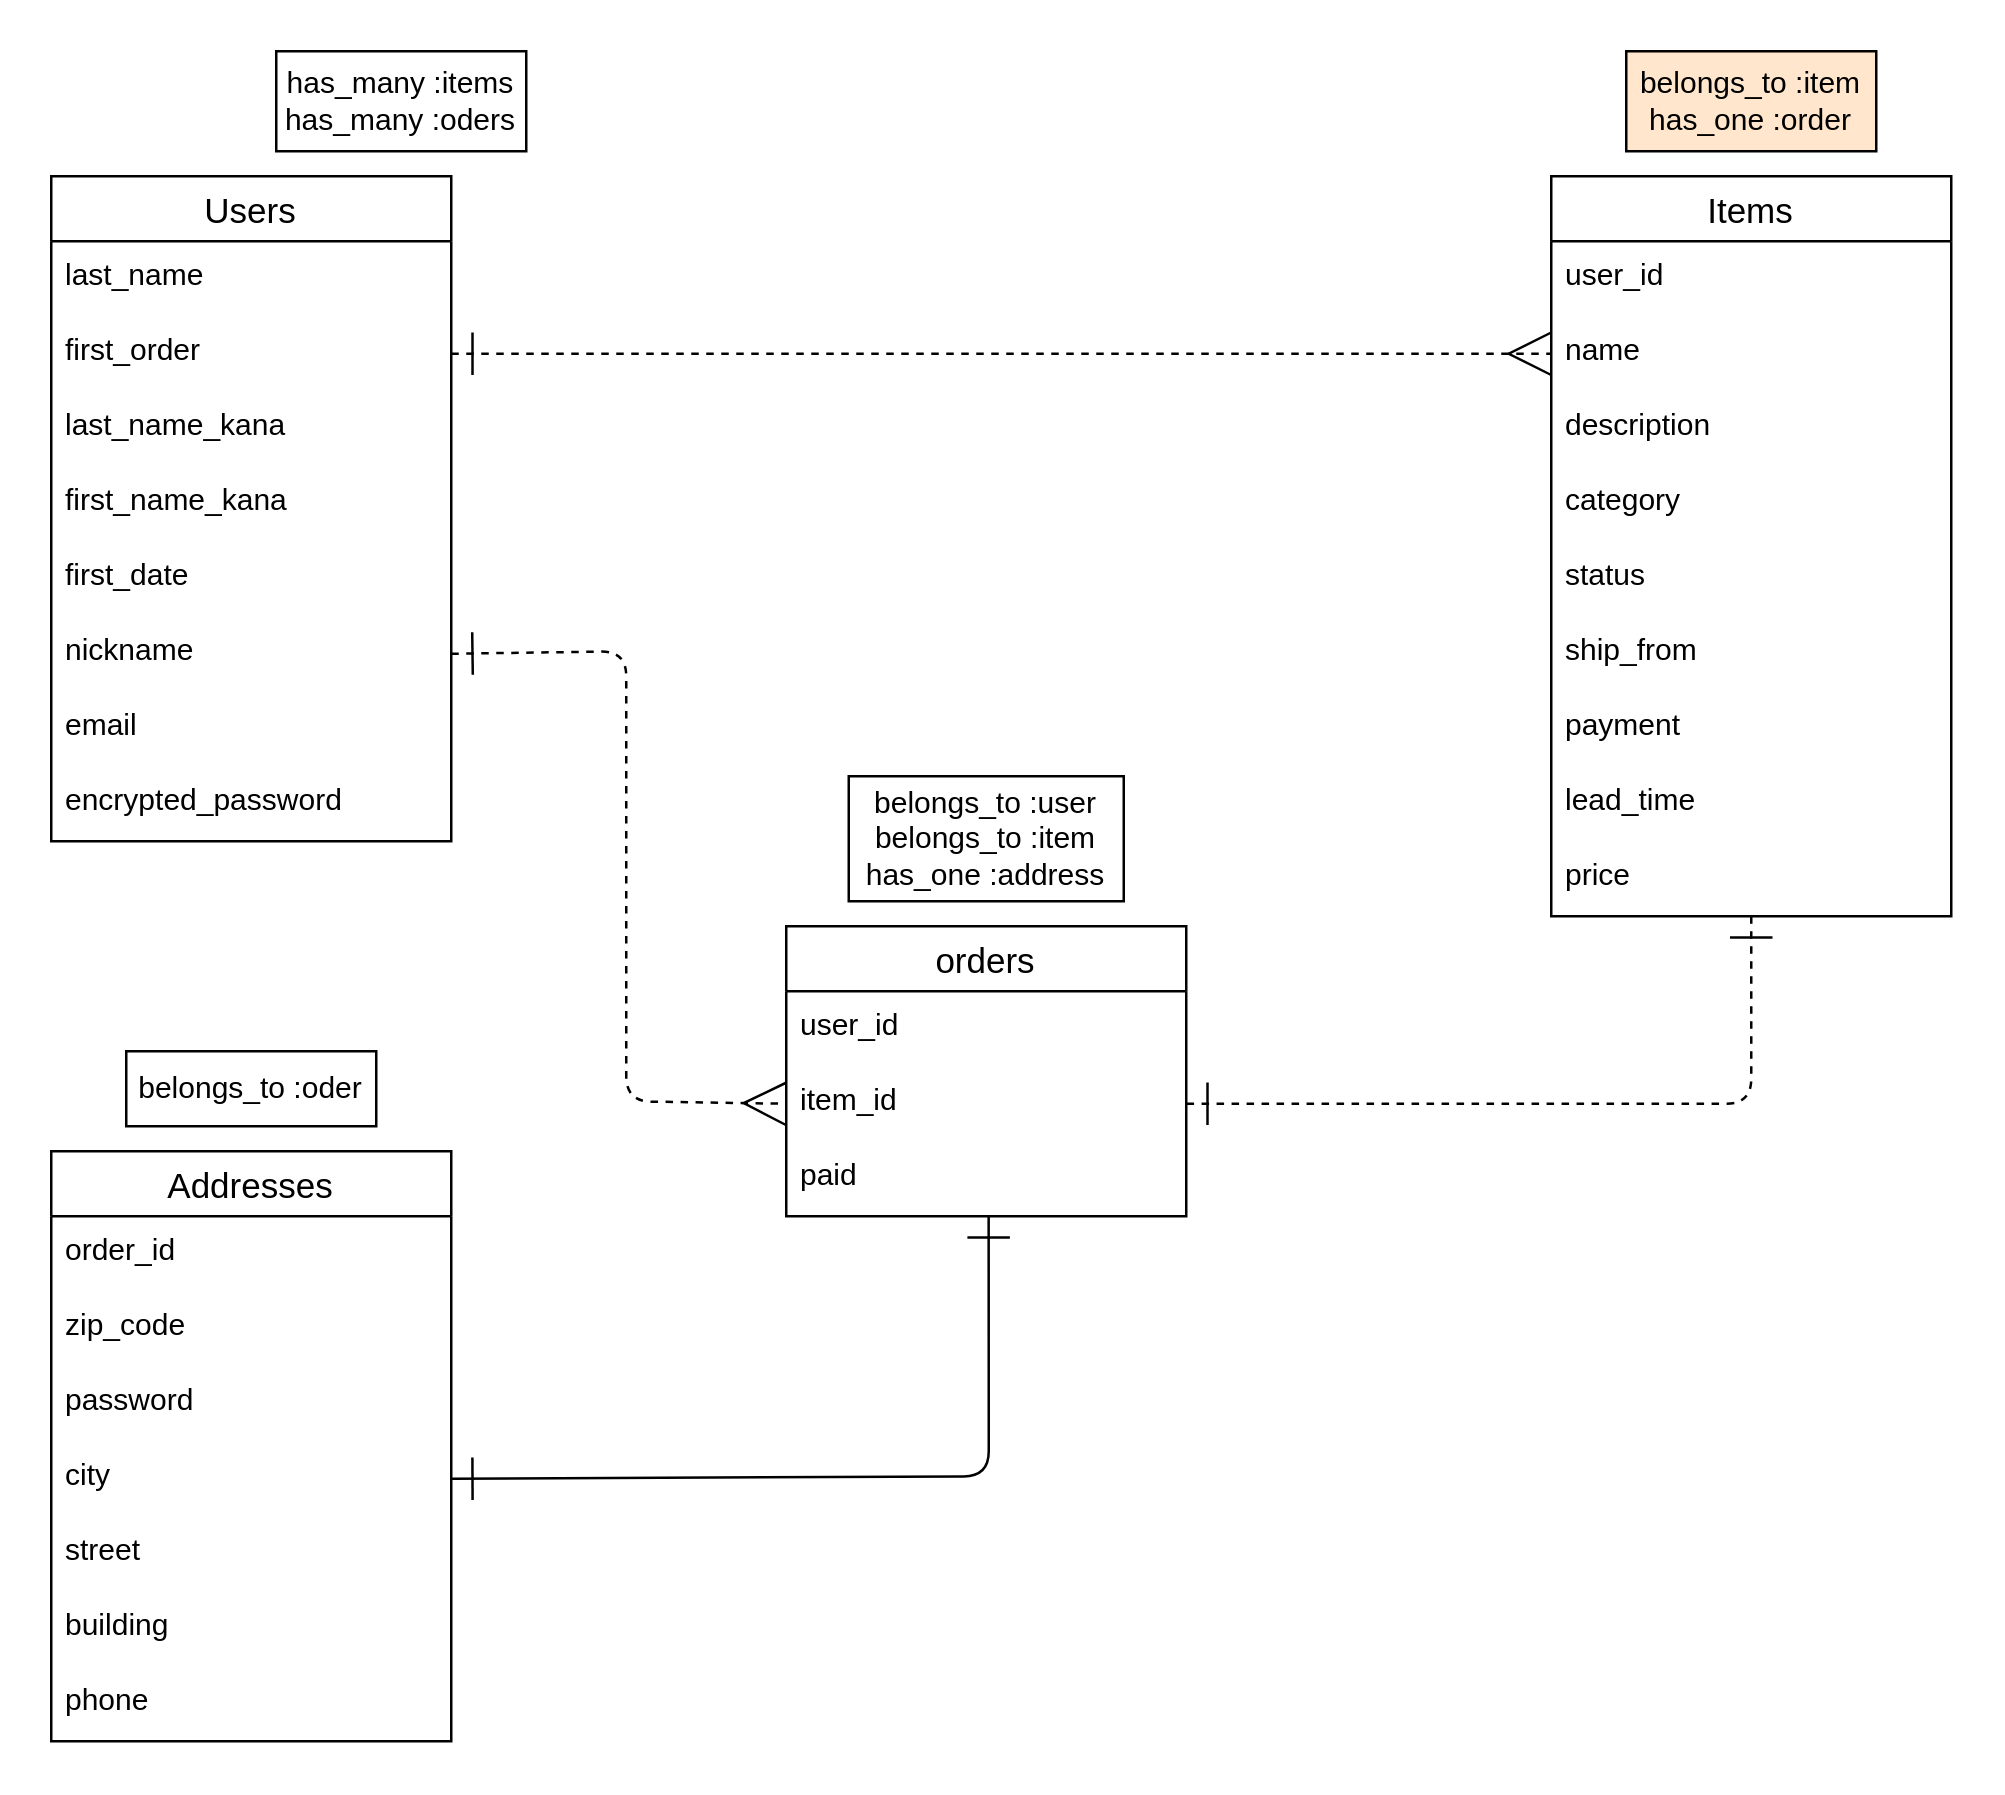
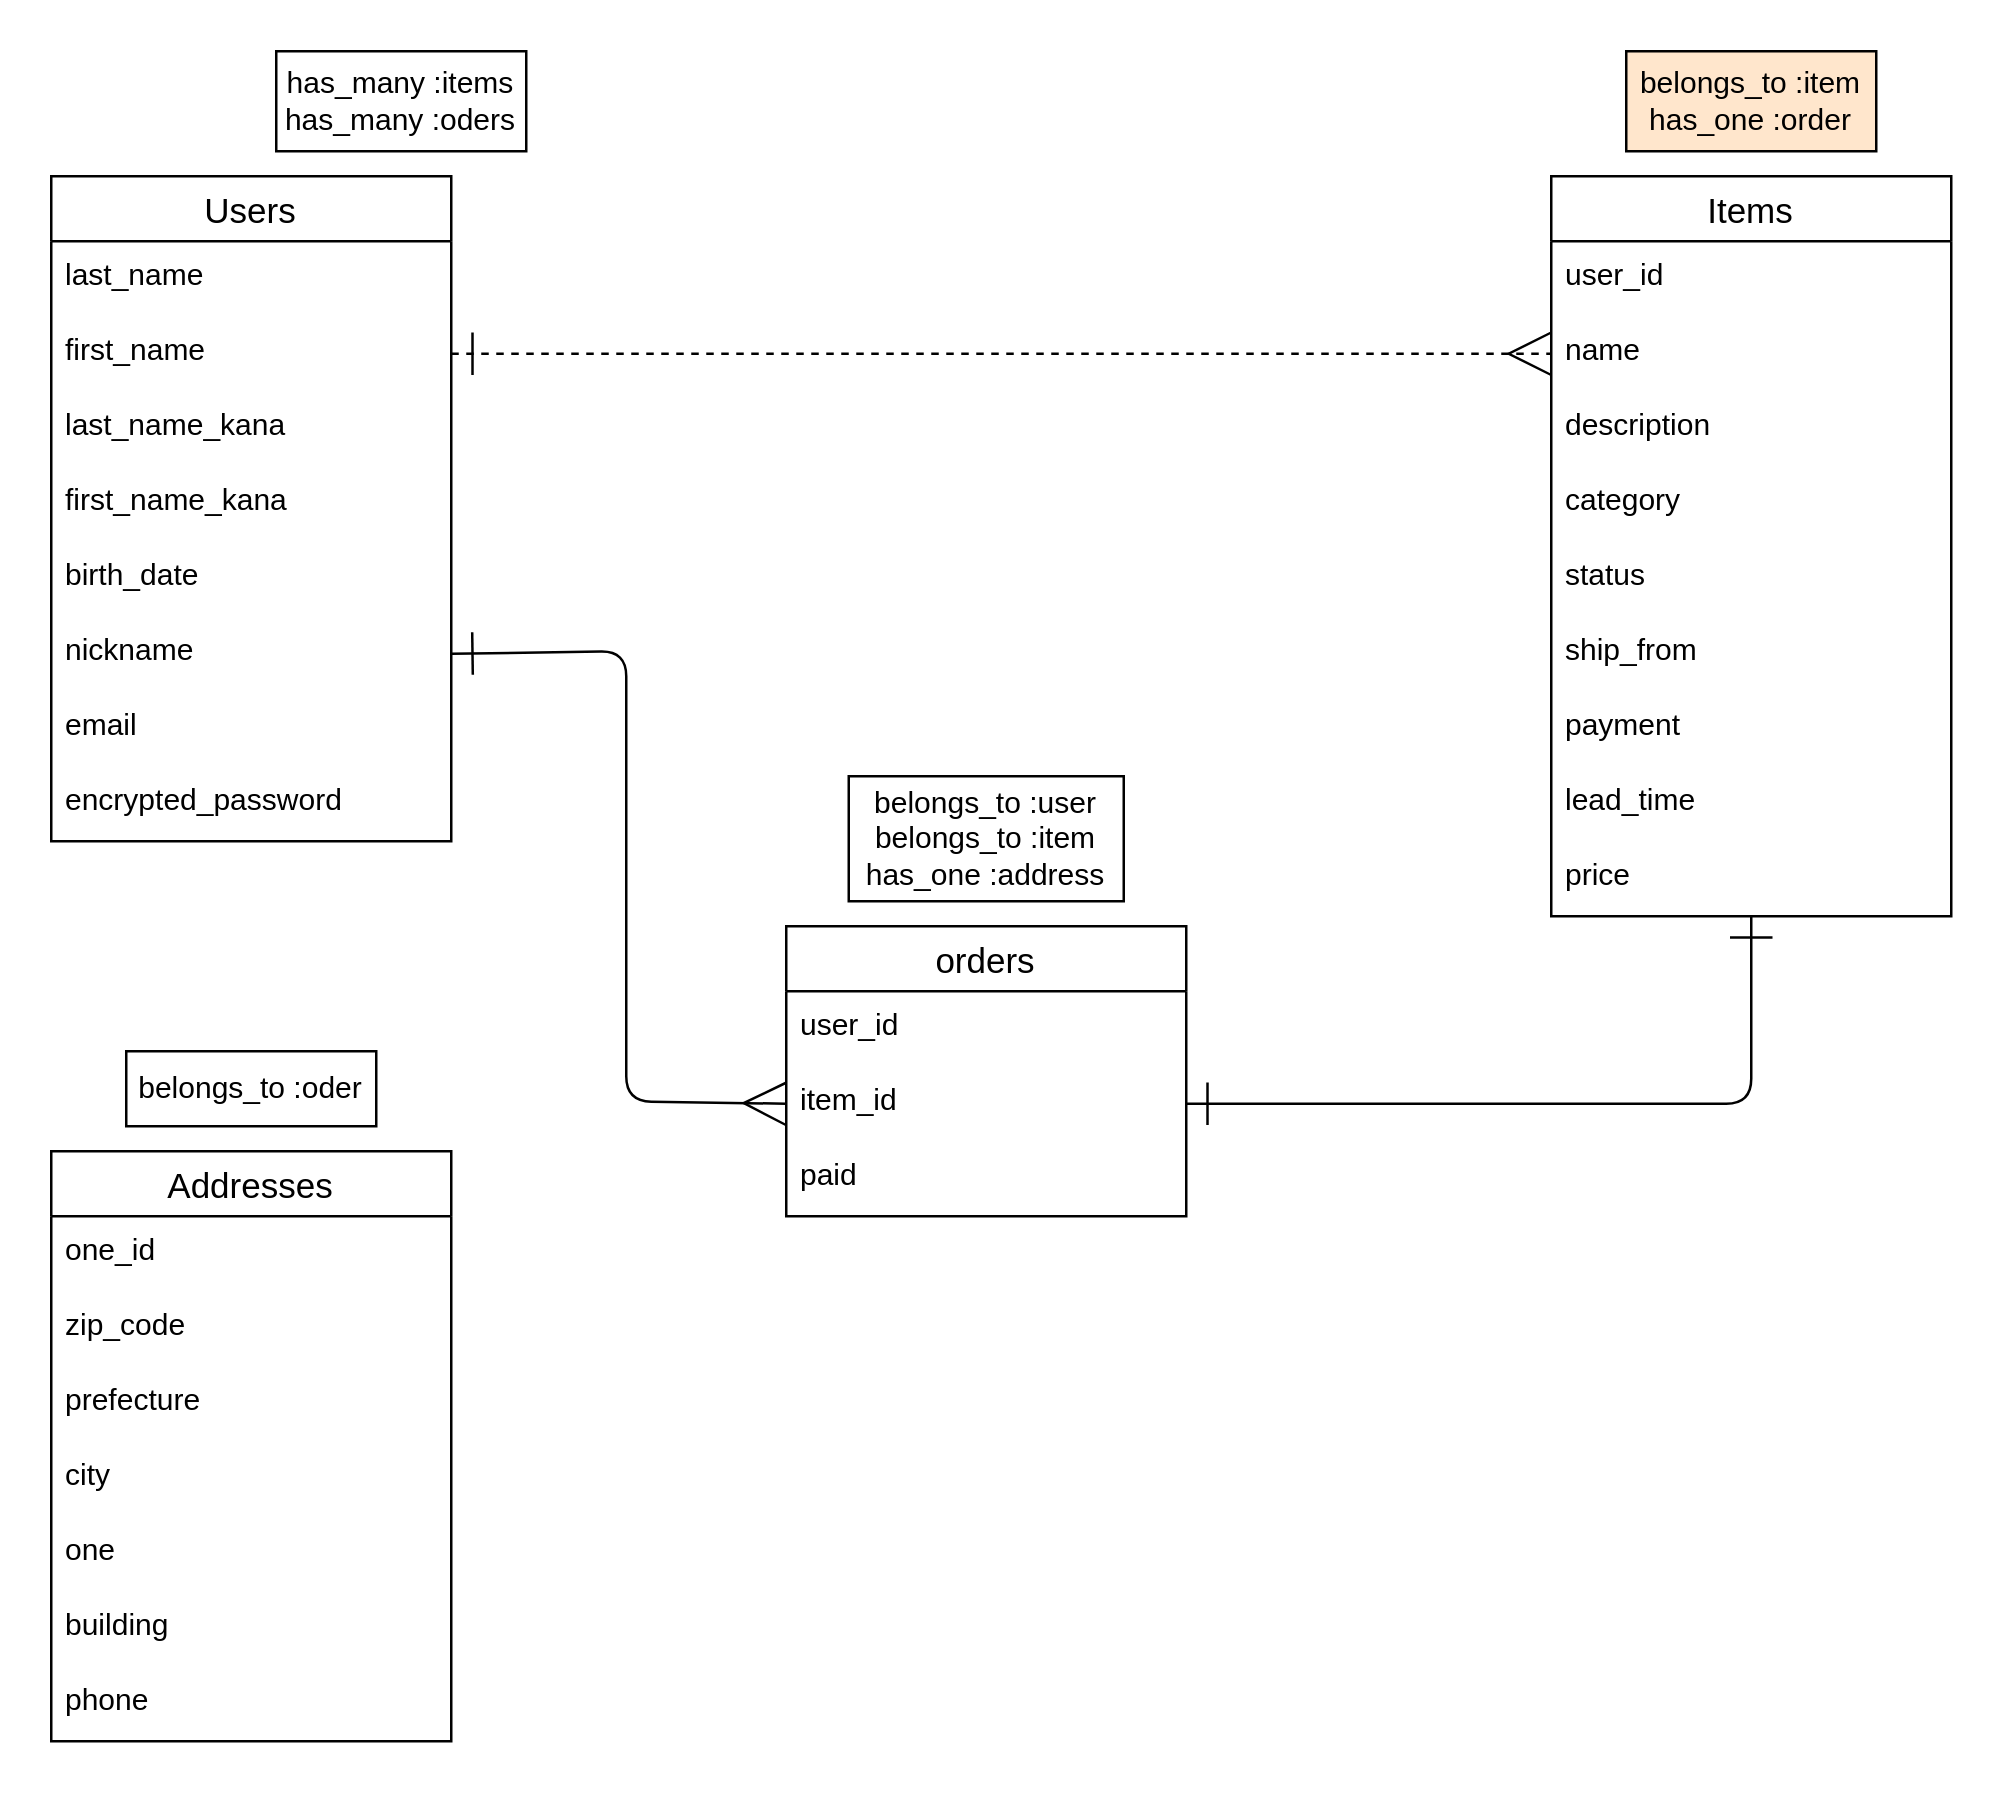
node "first_order": label "first_order" -> "first_name"
node "first_date": label "first_date" -> "birth_date"
edge "nickname" -- "item_id": style dashed -> solid
edge "Items" -- "item_id": style dashed -> solid
node "order_id": label "order_id" -> "one_id"
node "password": label "password" -> "prefecture"
edge "paid" -- "city": removed
node "street": label "street" -> "one"
